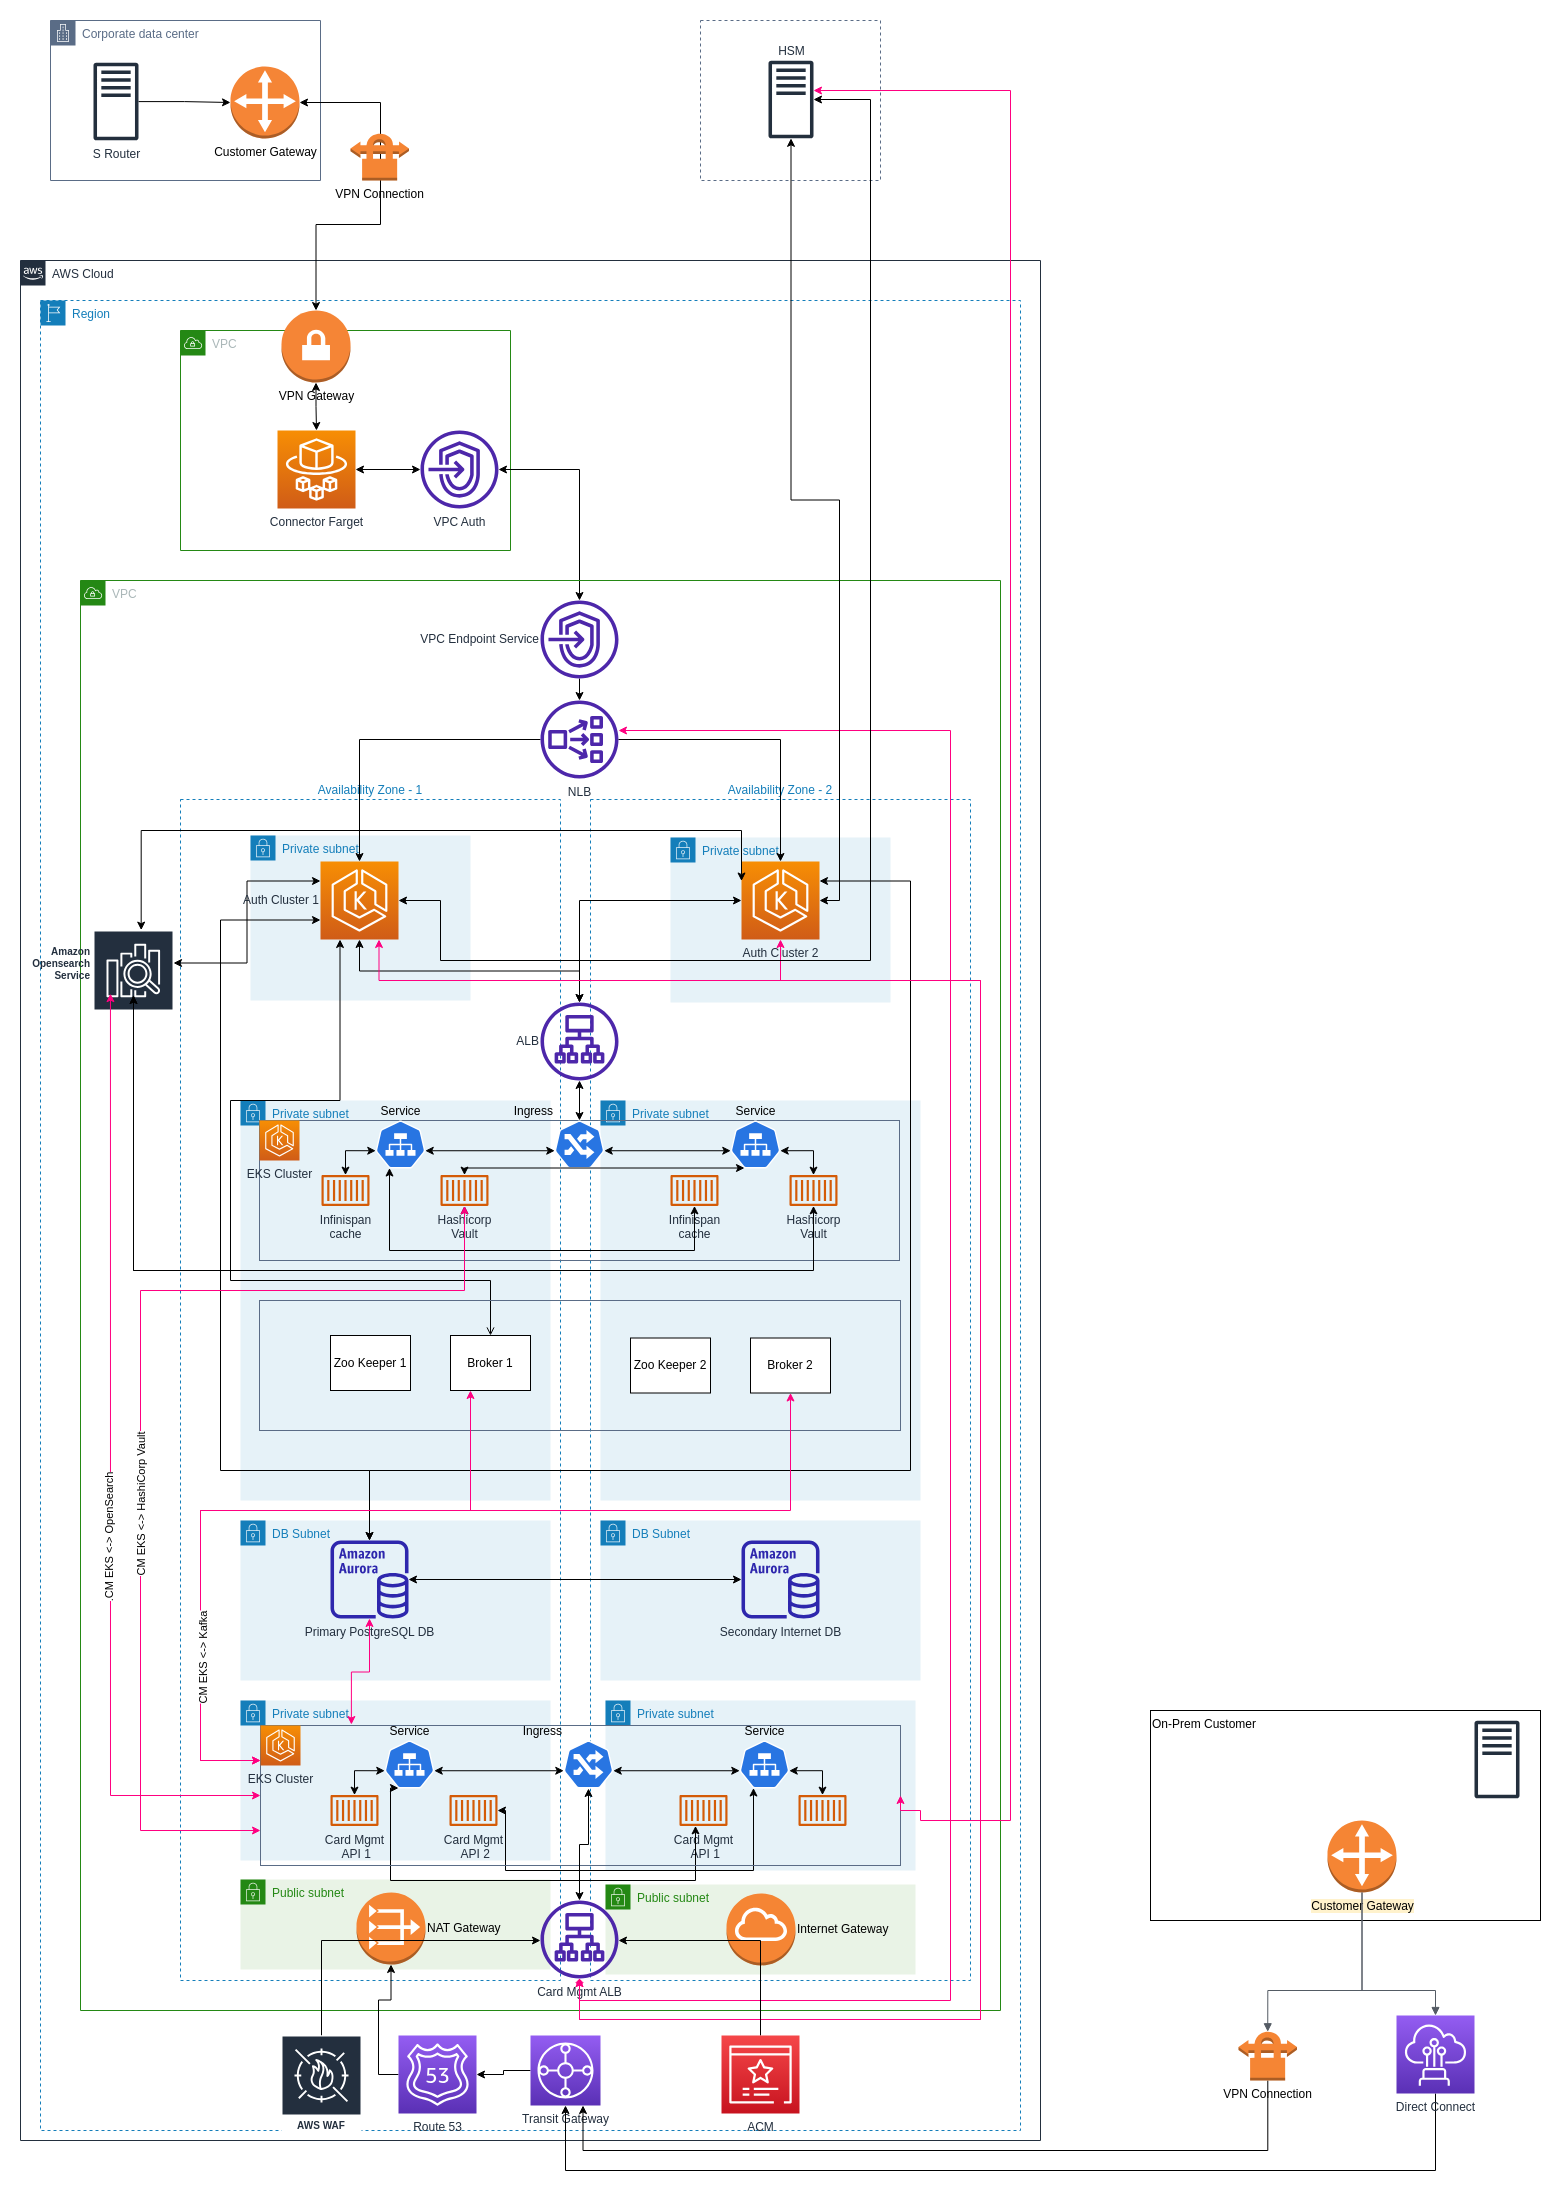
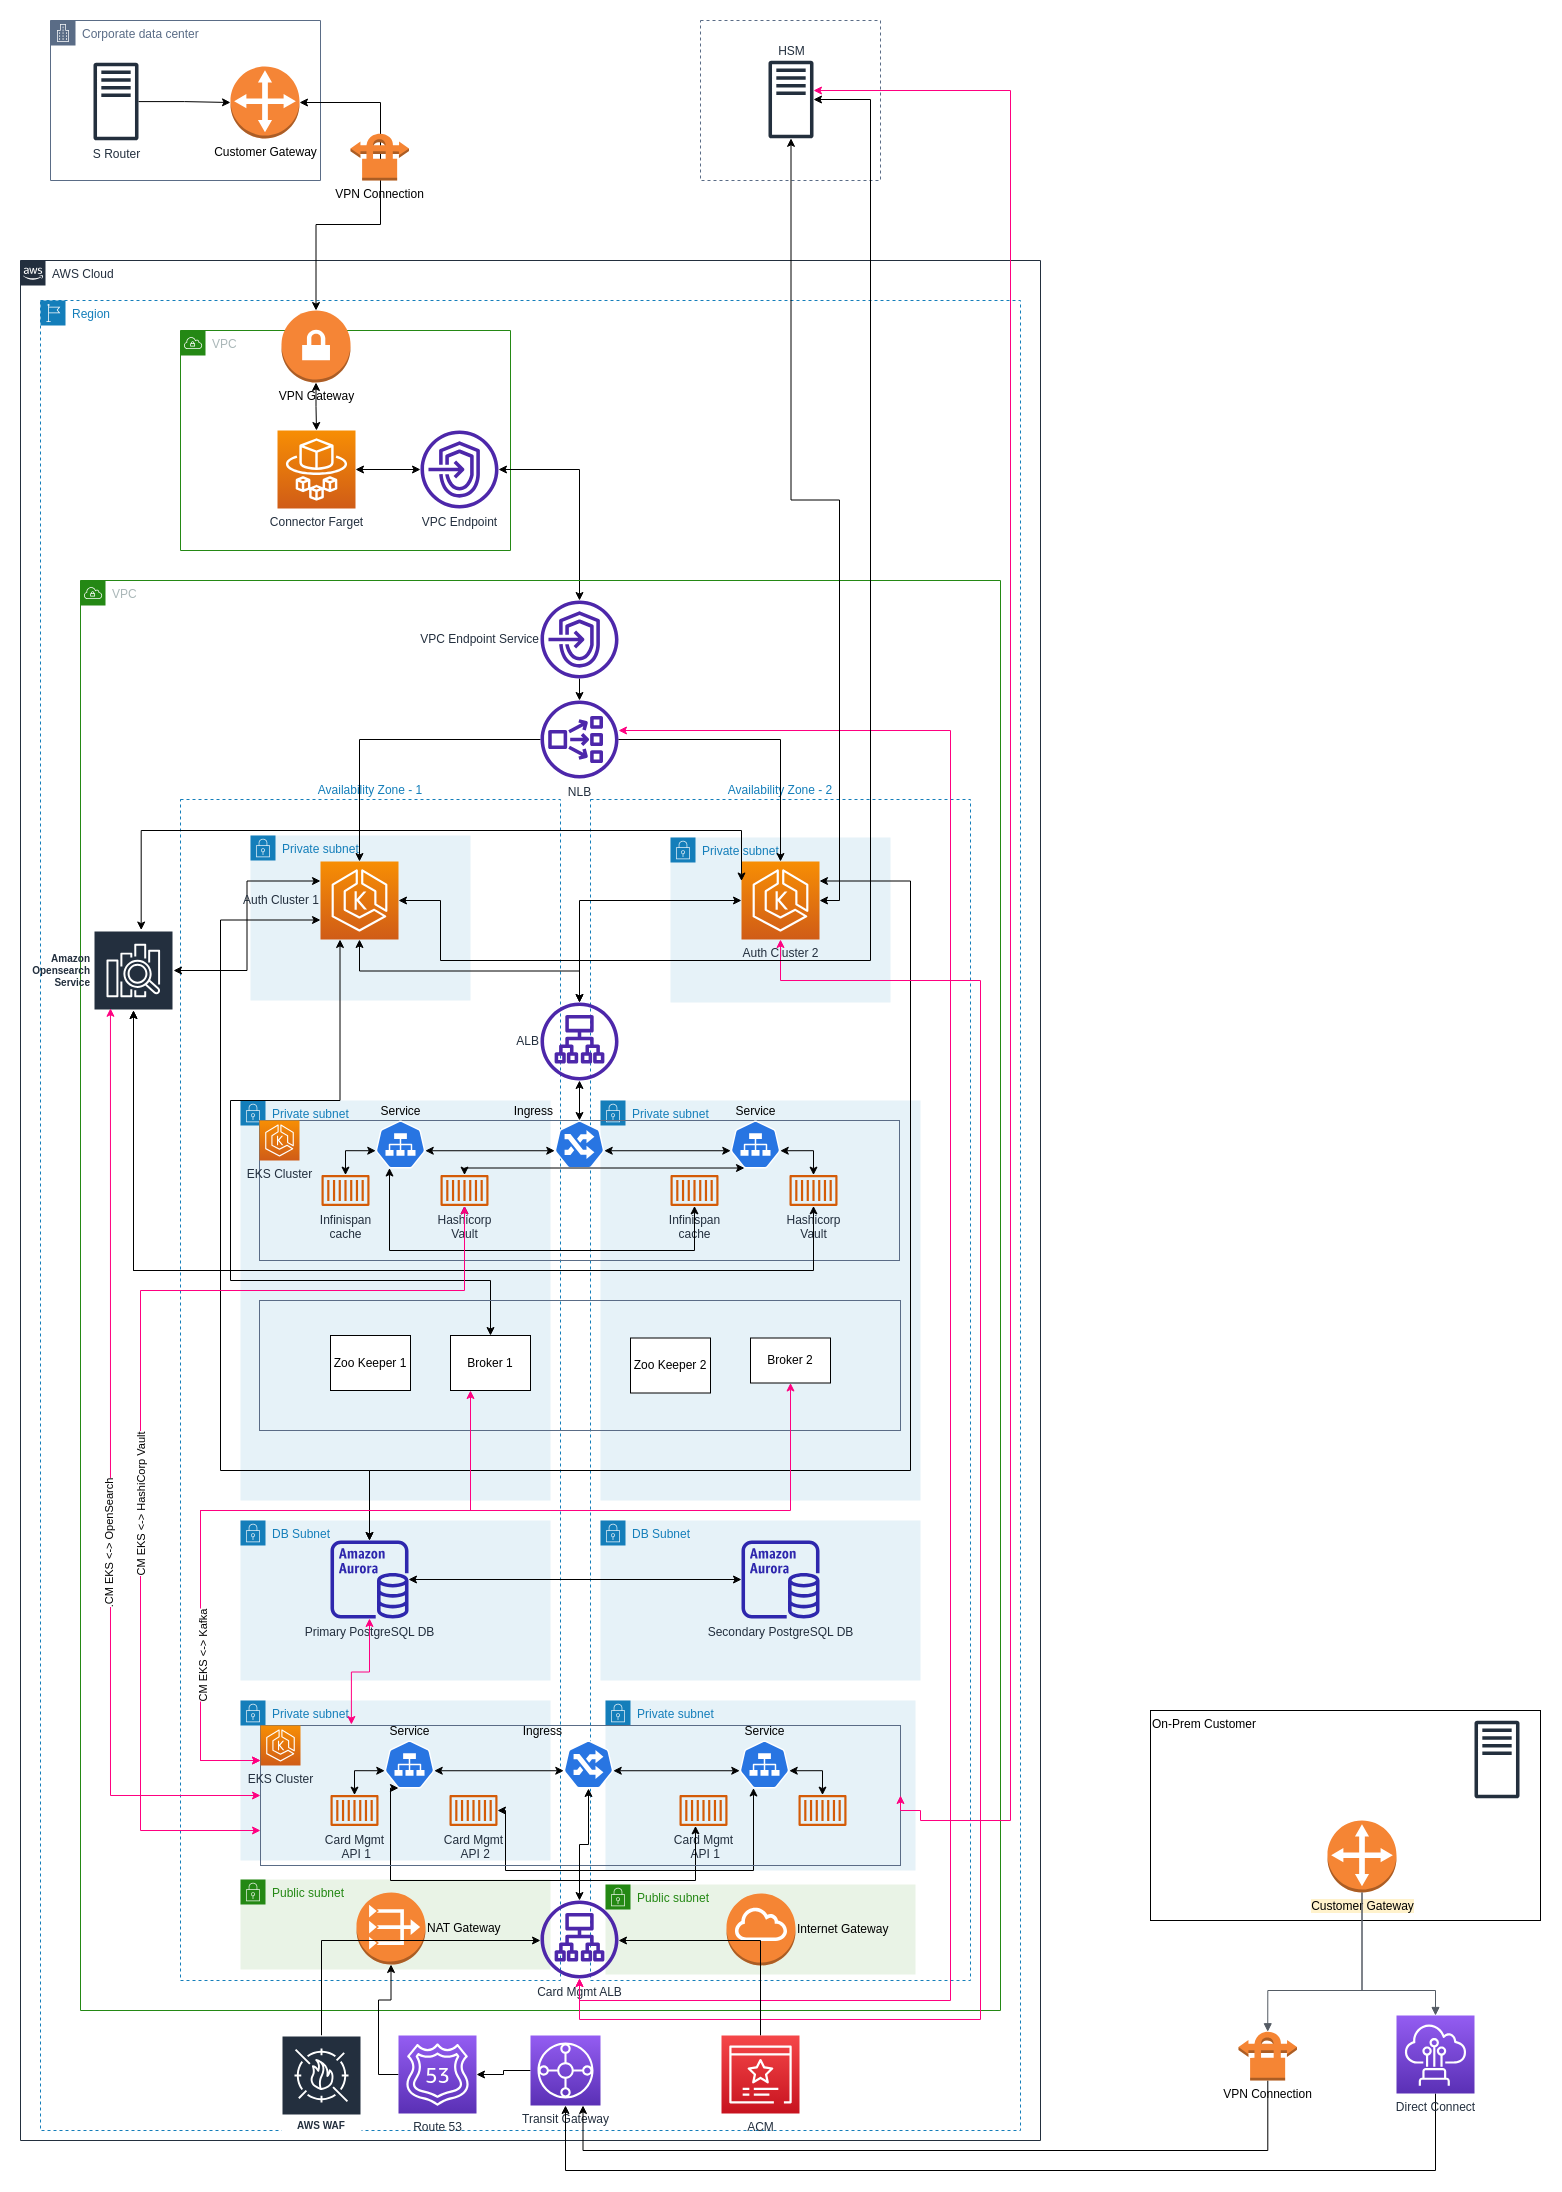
node "VPC Auth": label "VPC Auth" -> "VPC Endpoint"
node "Amazon Opensearch Service": size 80x65 -> 80x80
edge "Auth Cluster 2" -- "Card Mgmt ALB": arrowhead diamond -> classic
edge "Auth Cluster 1" -- "Card Mgmt ALB": removed
edge "Auth Cluster 1" -- "Broker 1": arrowhead open -> classic
node "Broker 2": size 80x55 -> 80x45
node "Secondary Internet DB": label "Secondary Internet DB" -> "Secondary PostgreSQL DB"
